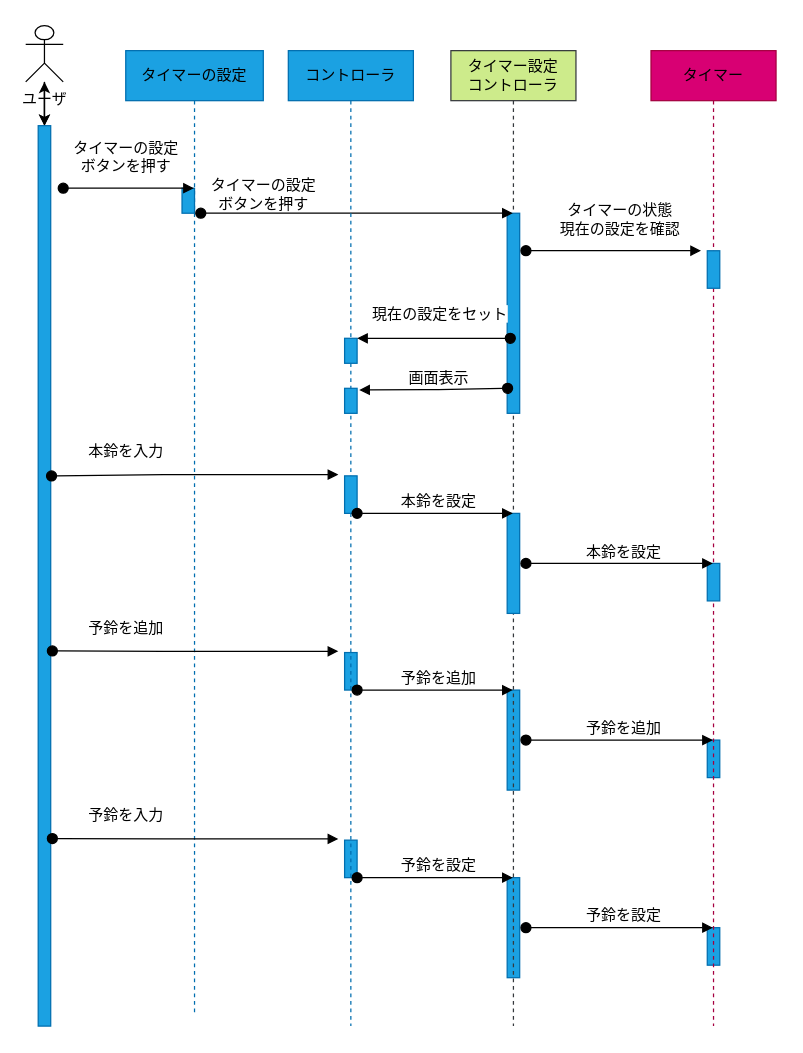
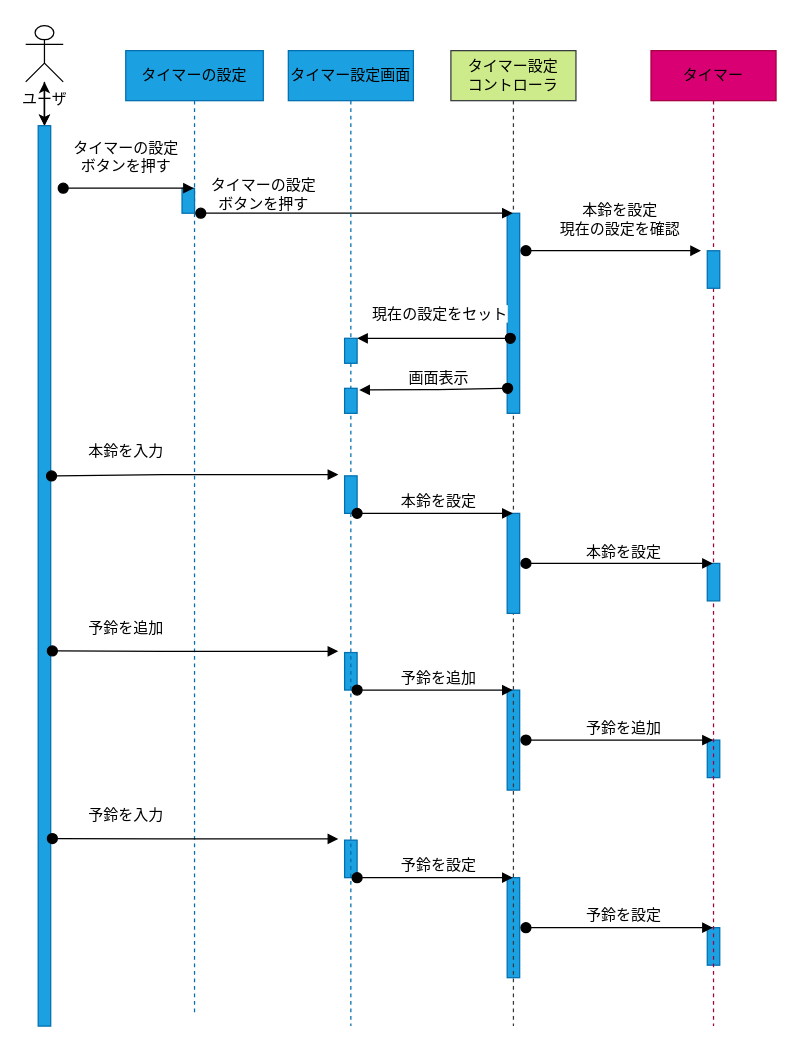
node "コントローラ": label "コントローラ" -> "タイマー設定画面"
node "タイマーの状態 現在の設定を確認": label "タイマーの状態 現在の設定を確認" -> "本鈴を設定 現在の設定を確認"
